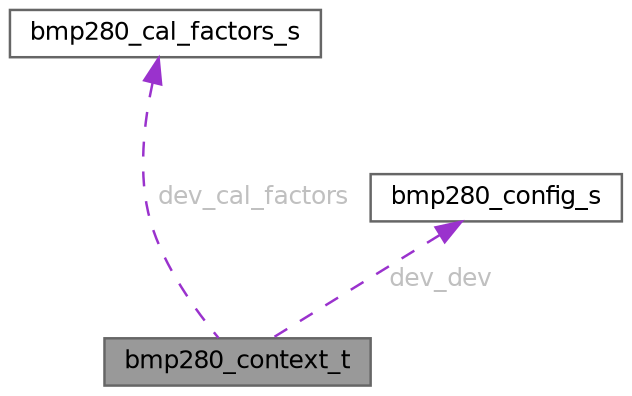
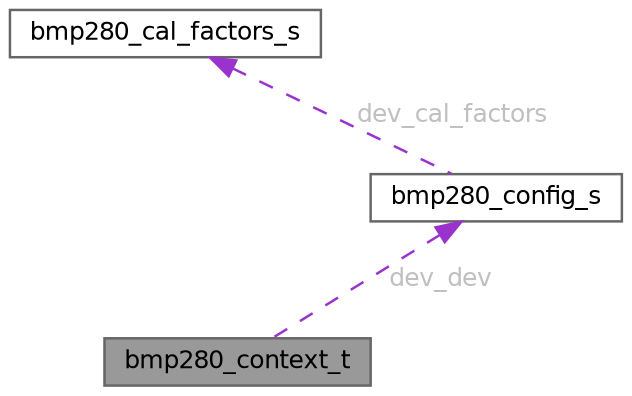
edge "bmp280_context_t" -> "bmp280_cal_factors_s": now "bmp280_config_s" -> "bmp280_cal_factors_s"
